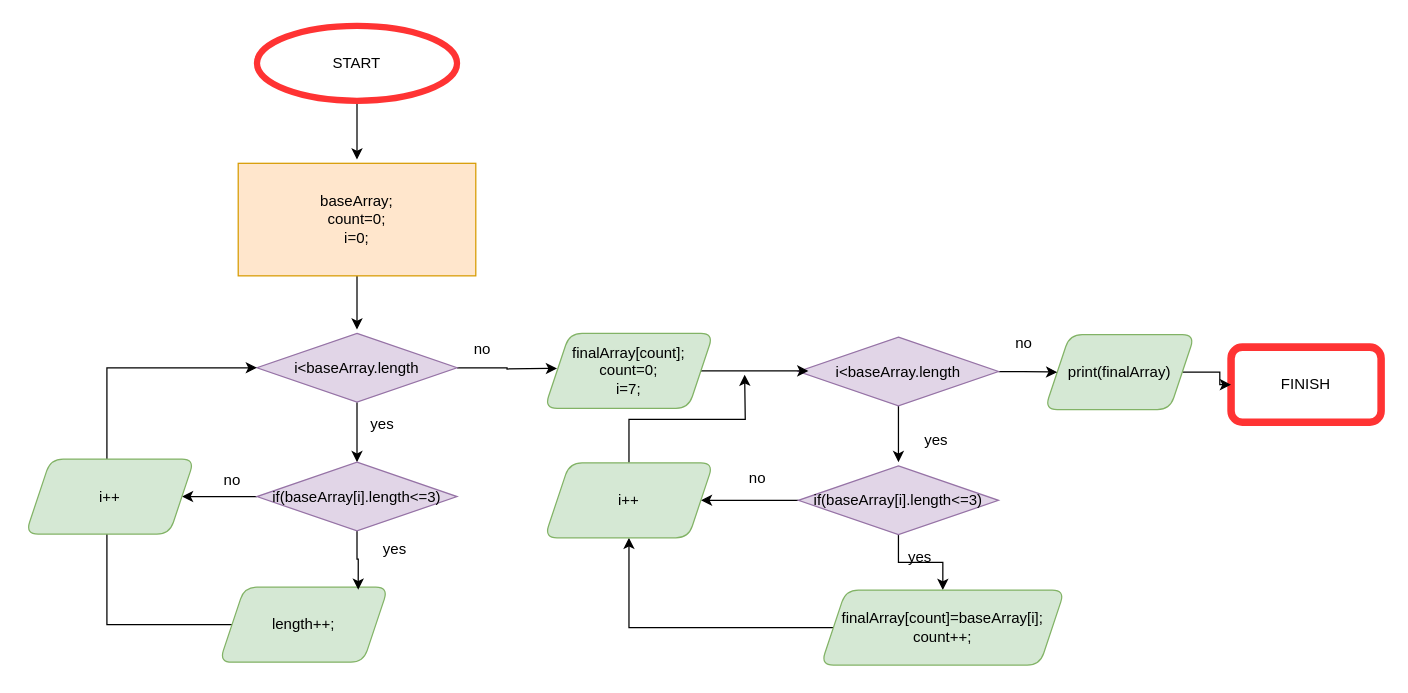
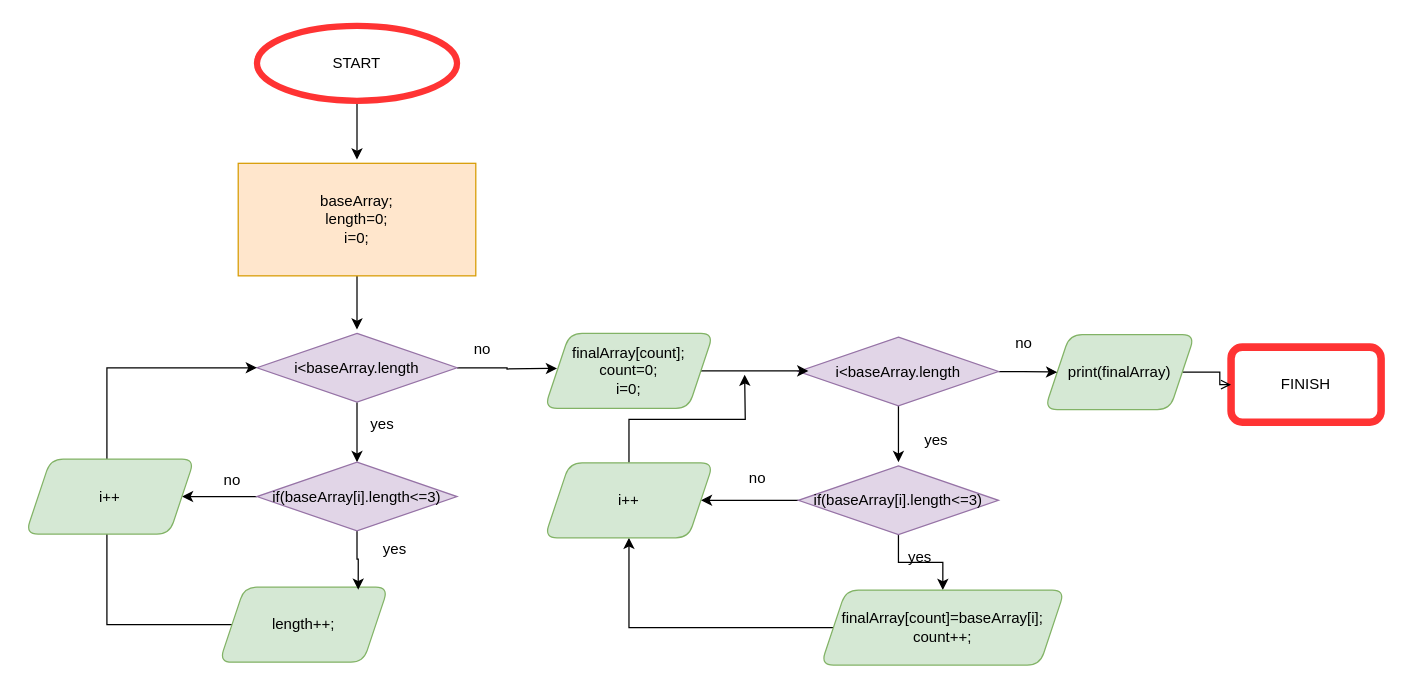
node "baseArray; count=0; i=0;": label "baseArray; count=0; i=0;" -> "baseArray; length=0; i=0;"
node "finalArray[count]; count=0; i=7;": label "finalArray[count]; count=0; i=7;" -> "finalArray[count]; count=0; i=0;"
edge "print(finalArray)" -> "FINISH": arrowhead classic -> open
